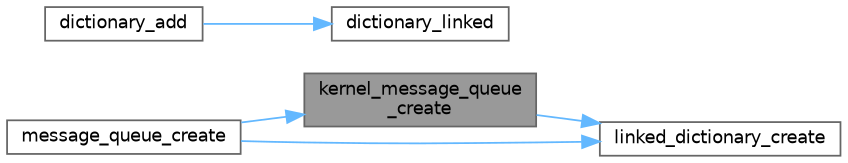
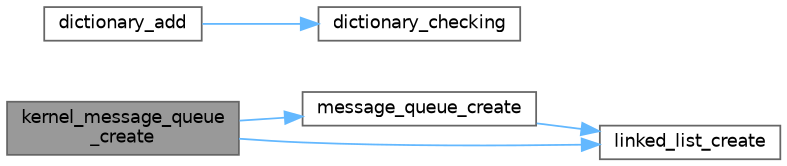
node "dictionary_linked": label "dictionary_linked" -> "dictionary_checking"
edge "message_queue_create" -> "kernel_message_queue _create": reversed
node "linked_dictionary_create": label "linked_dictionary_create" -> "linked_list_create"
